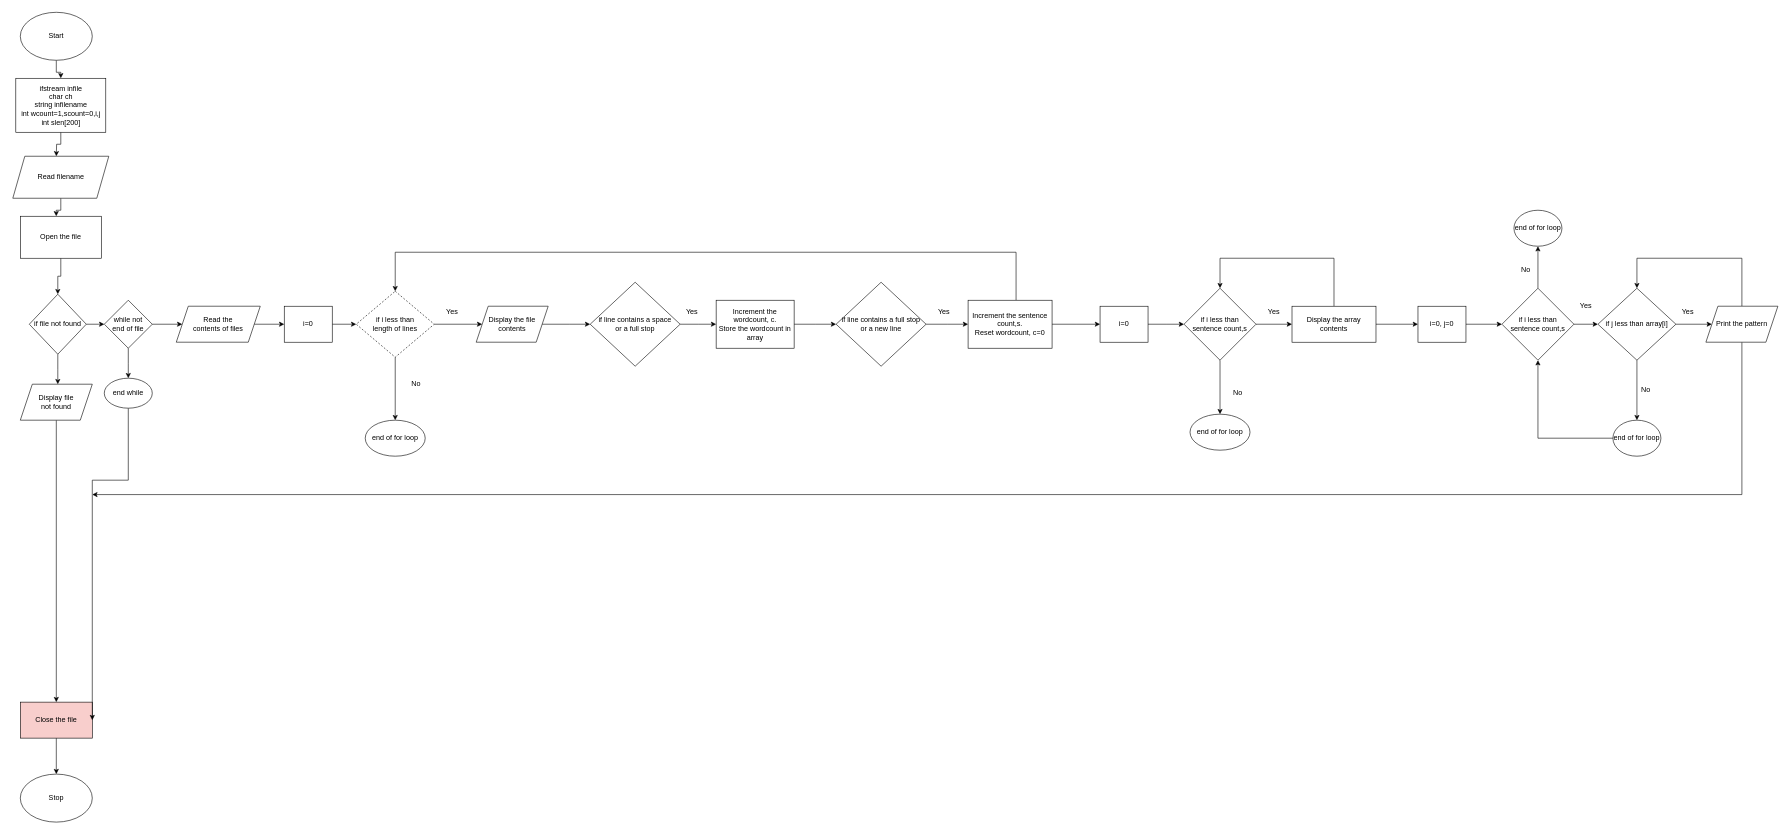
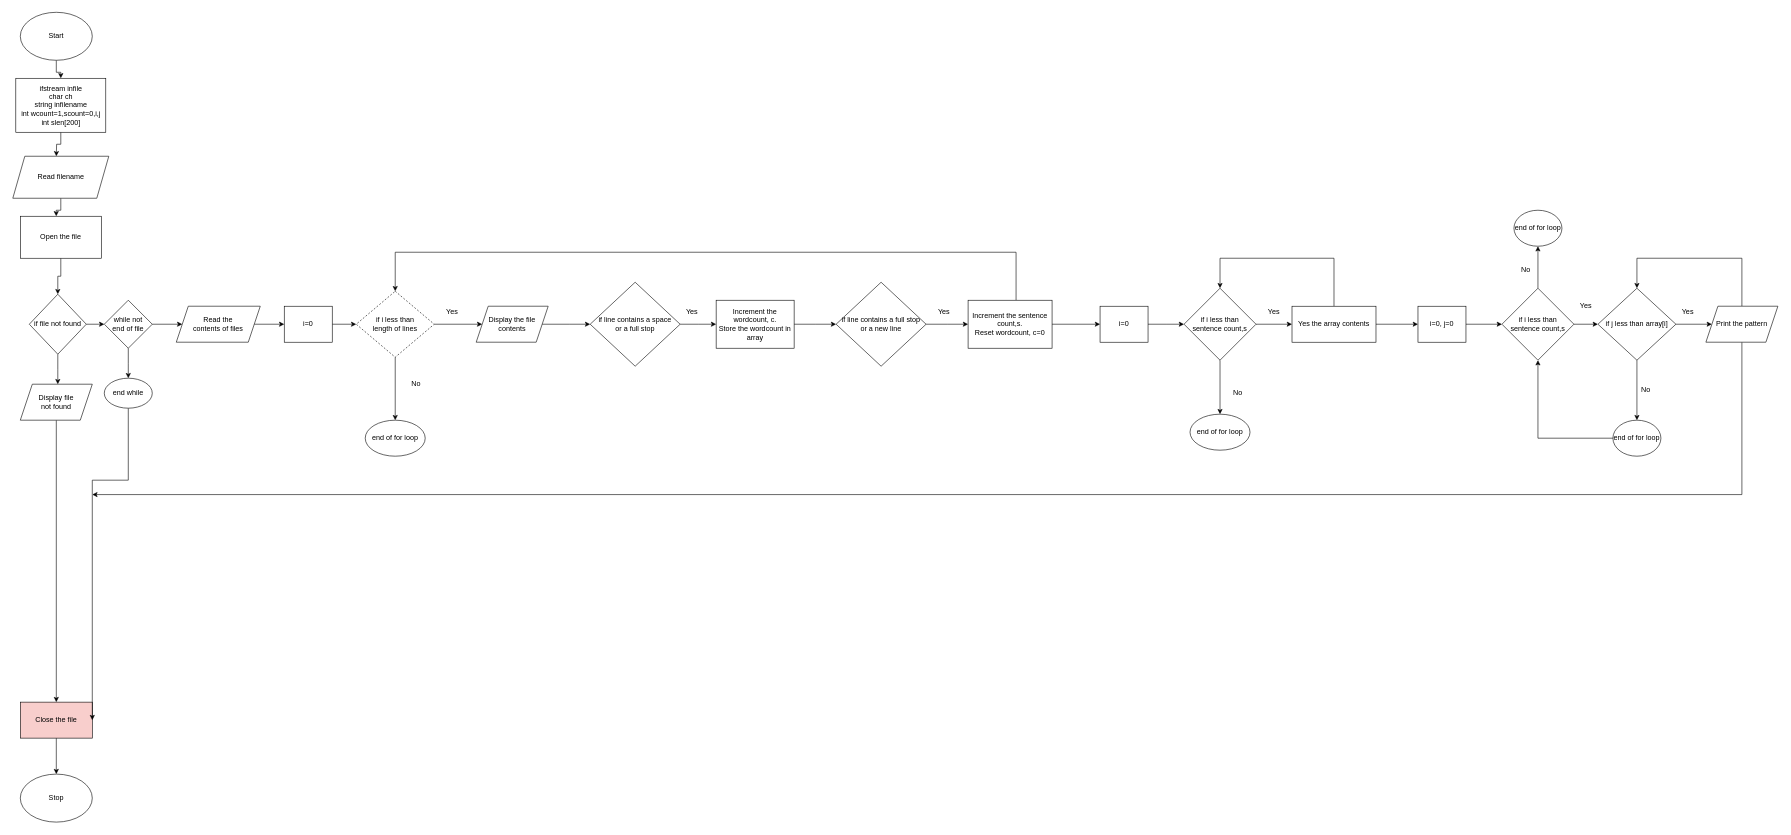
node "Display the array contents": label "Display the array contents" -> "Yes the array contents"
